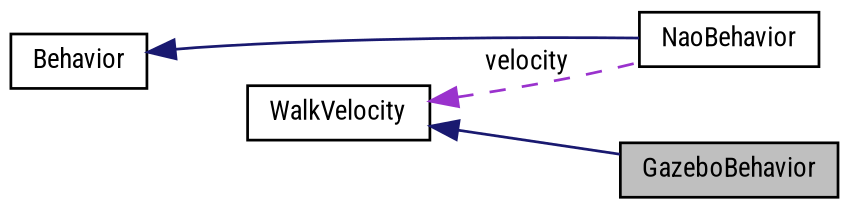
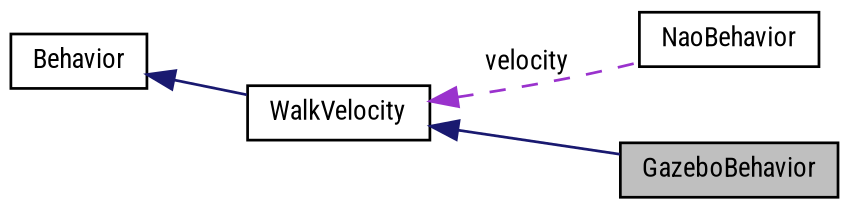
edge "NaoBehavior" -> "Behavior": now "WalkVelocity" -> "Behavior"
